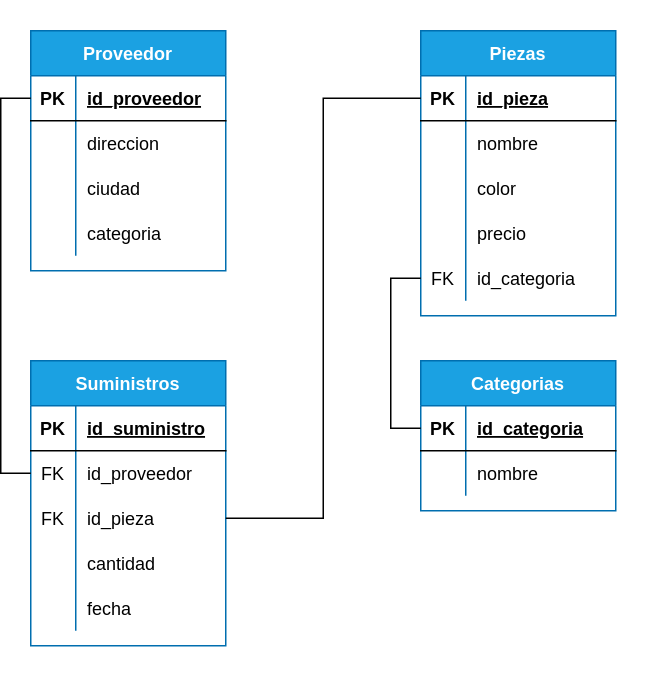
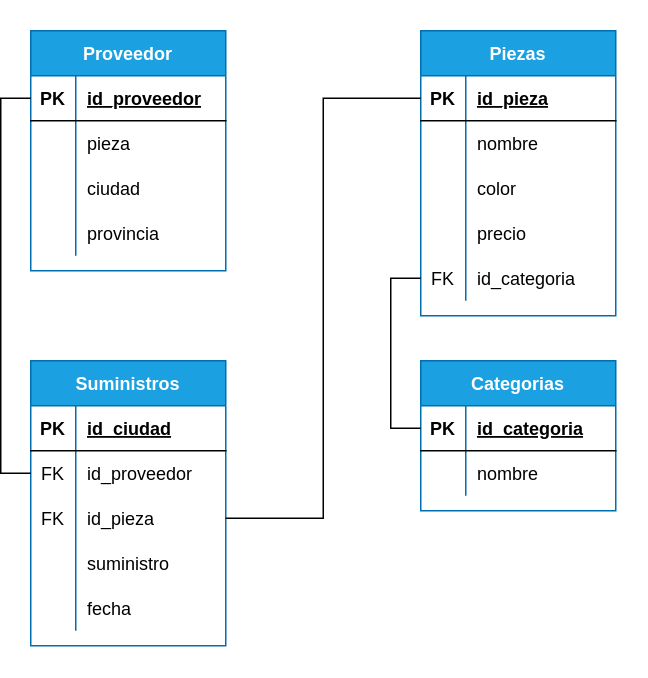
node "direccion": label "direccion" -> "pieza"
node "categoria": label "categoria" -> "provincia"
node "id_suministro": label "id_suministro" -> "id_ciudad"
node "cantidad": label "cantidad" -> "suministro"
